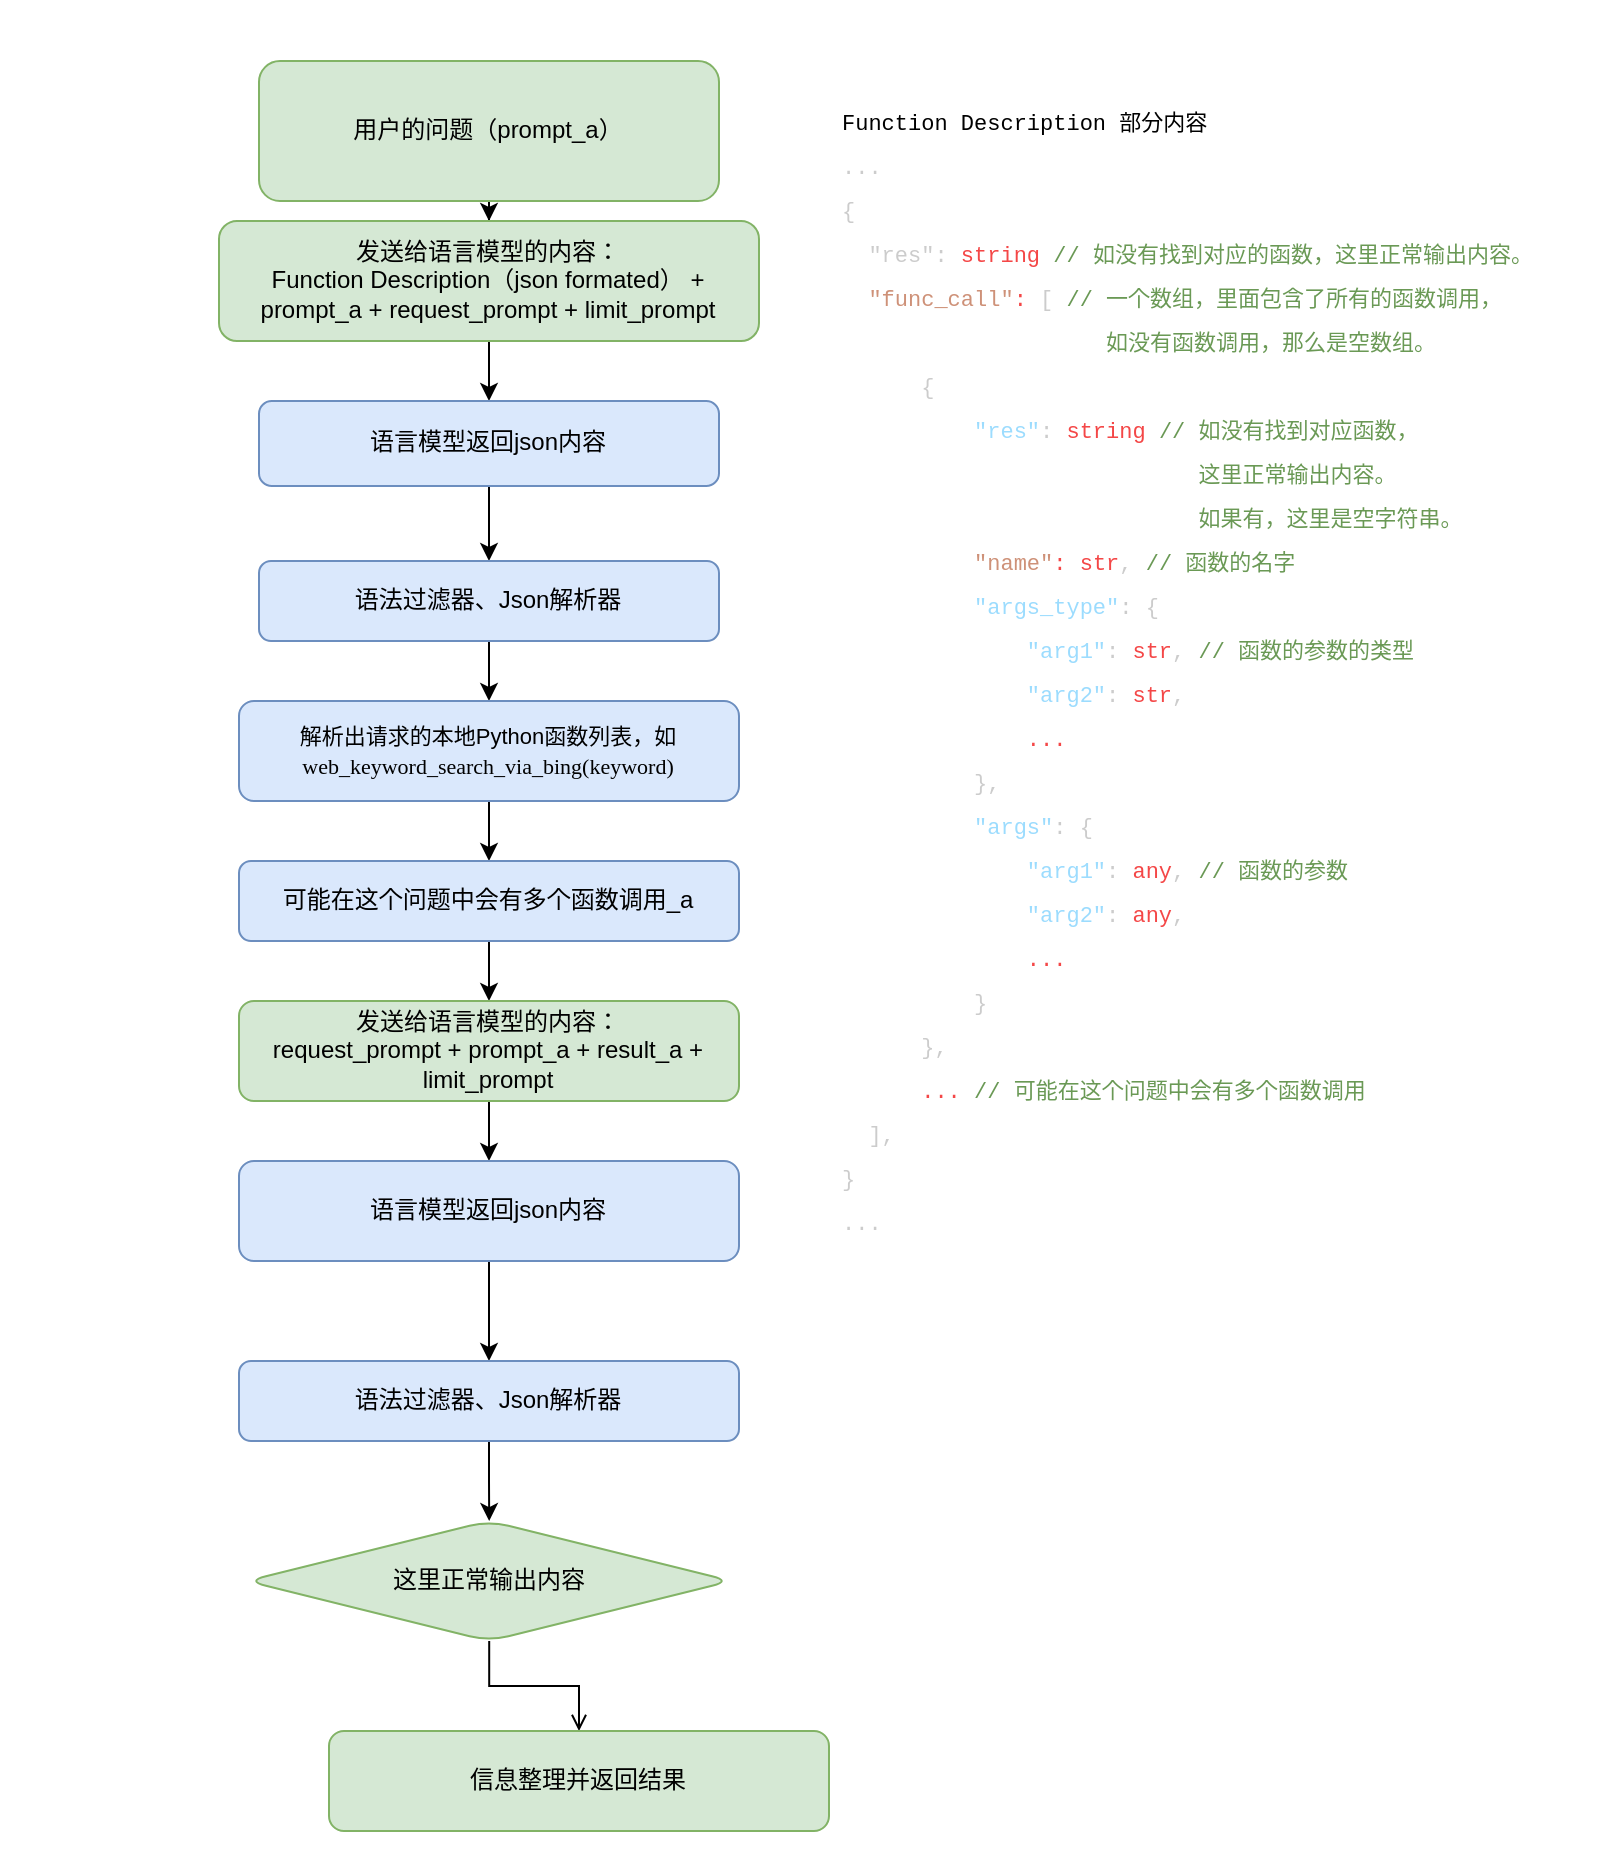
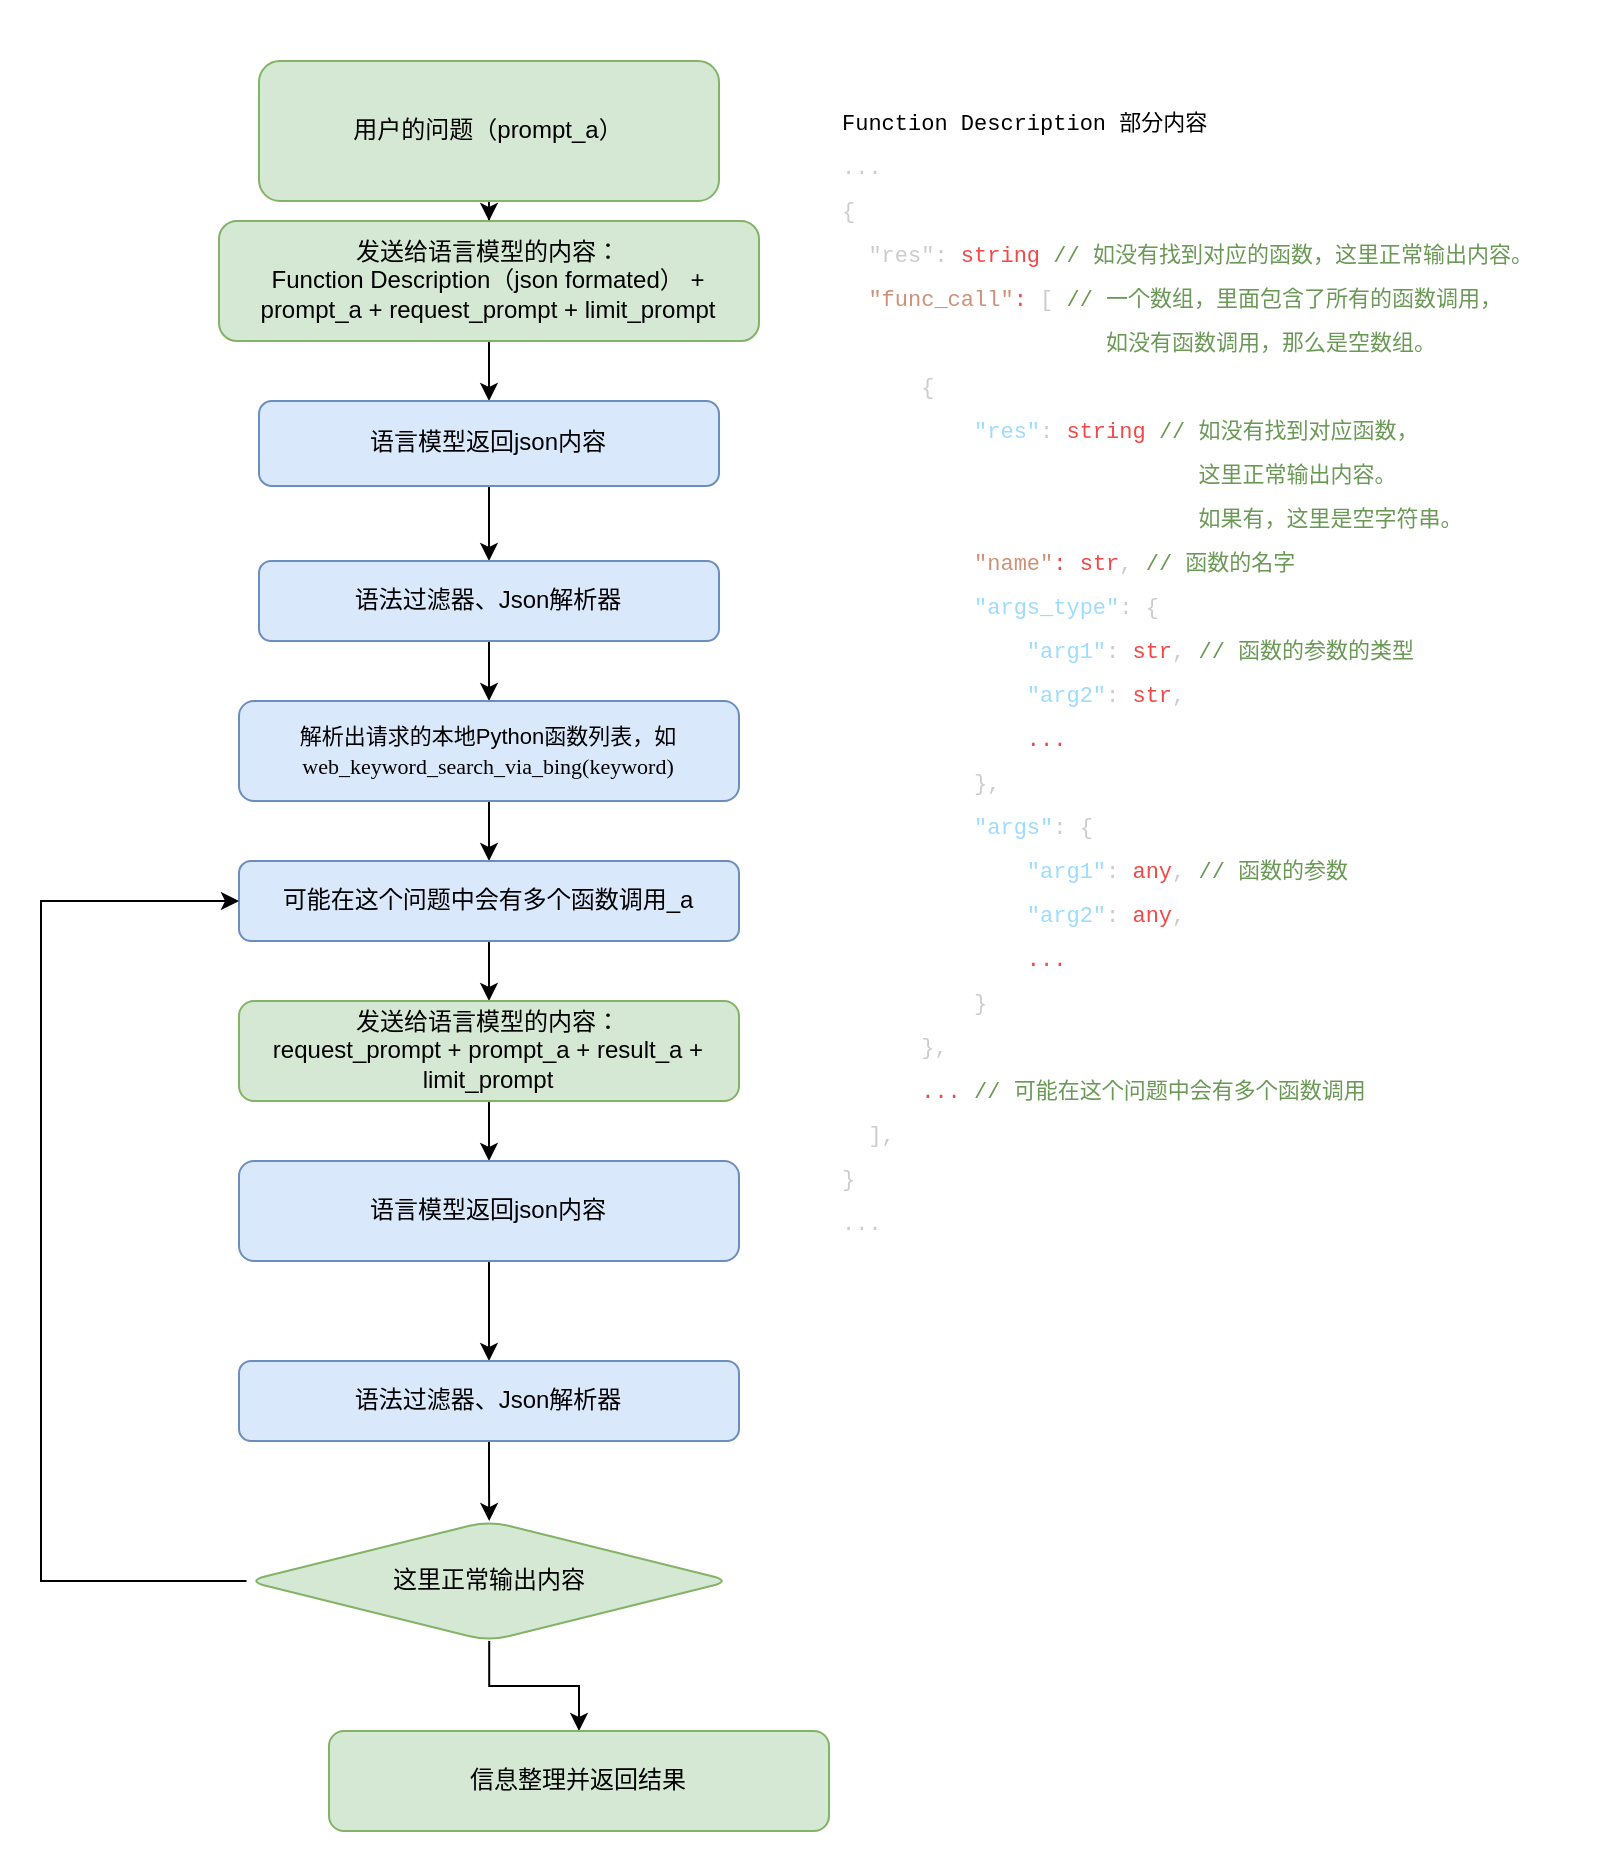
edge "这里正常输出内容" -> "可能在这个问题中会有多个函数调用_a": added
edge "这里正常输出内容" -> "信息整理并返回结果": arrowhead open -> classic
